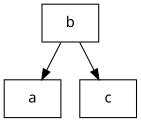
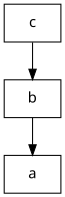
edge "b" -> "c": reversed
